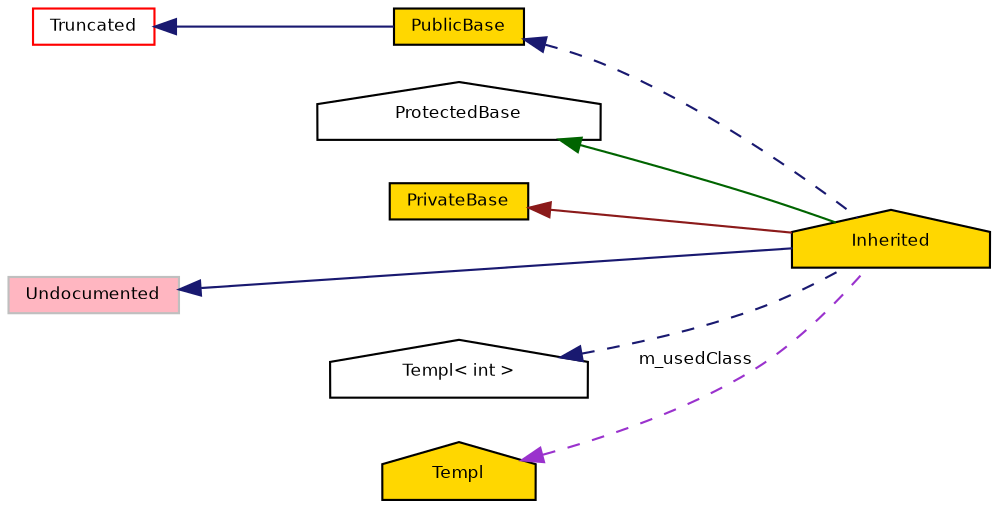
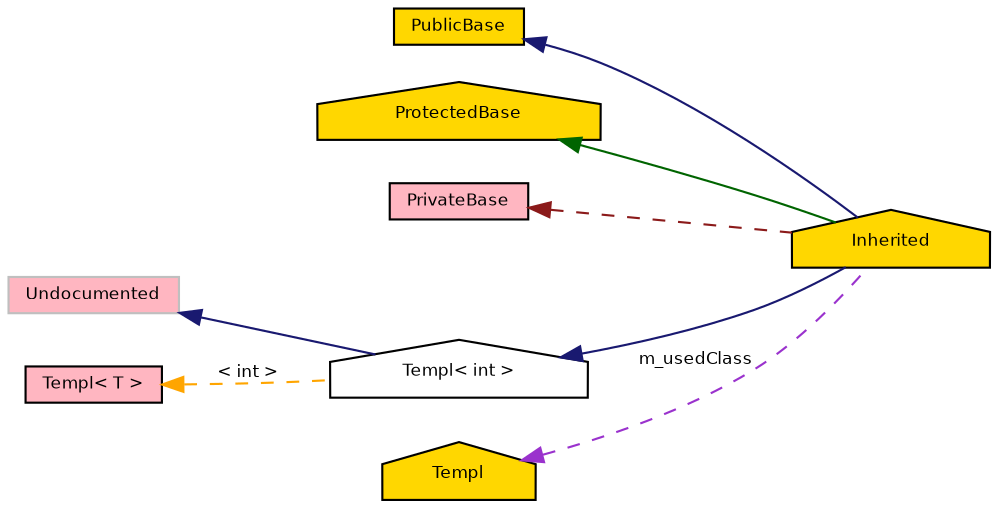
node "Truncated": removed
node "ProtectedBase": fillcolor white -> gold
edge "Inherited" -> "PublicBase": style dashed -> solid
node "PrivateBase": fillcolor gold -> lightpink
edge "Inherited" -> "PrivateBase": style solid -> dashed
edge "Inherited" -> "Undocumented": now "Templ< int >" -> "Undocumented"
edge "Inherited" -> "Templ< int >": style dashed -> solid
node "Templ< T >": added
